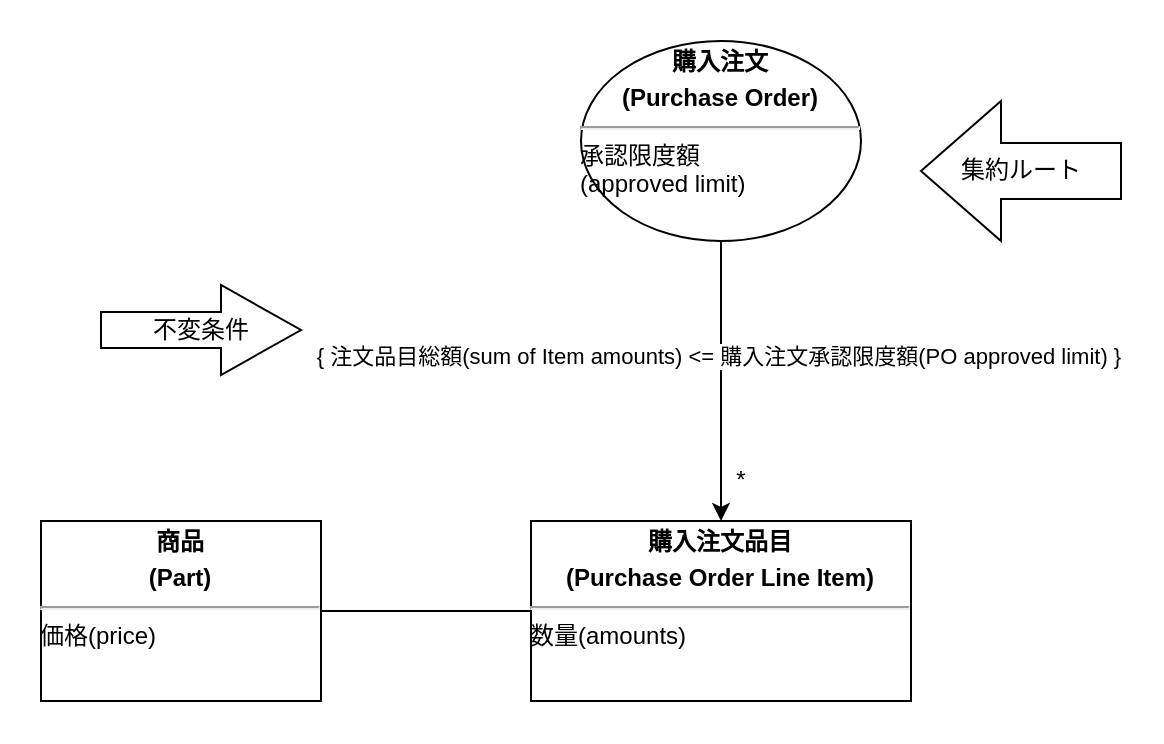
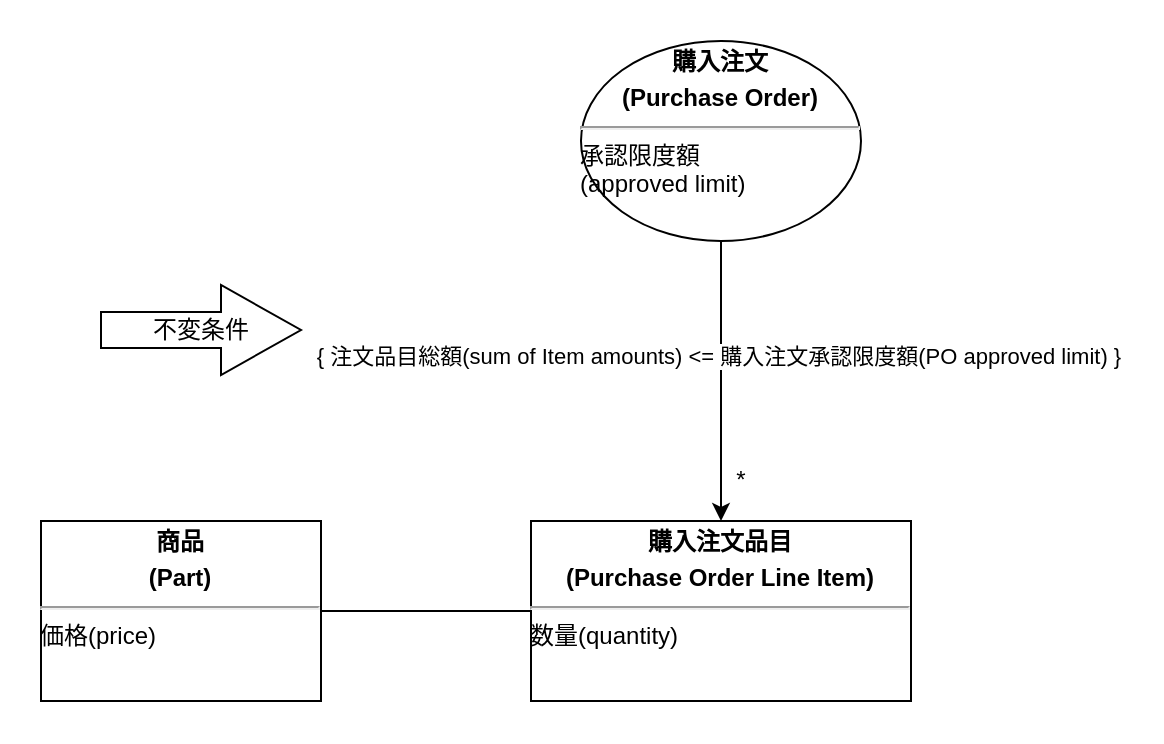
node "集約ルート": removed
node "購入注文品目 (Purchase Order Line Item) 数量(amounts)": label "購入注文品目 (Purchase Order Line Item) 数量(amounts)" -> "購入注文品目 (Purchase Order Line Item) 数量(quantity)"
